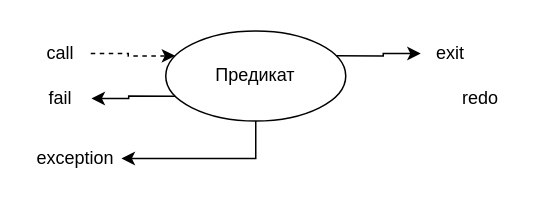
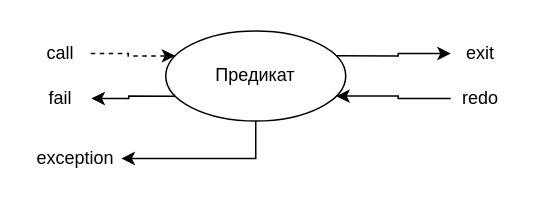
node "exit": moved (451, 53) -> (481, 53)
edge "redo" -> "Предикат": added
